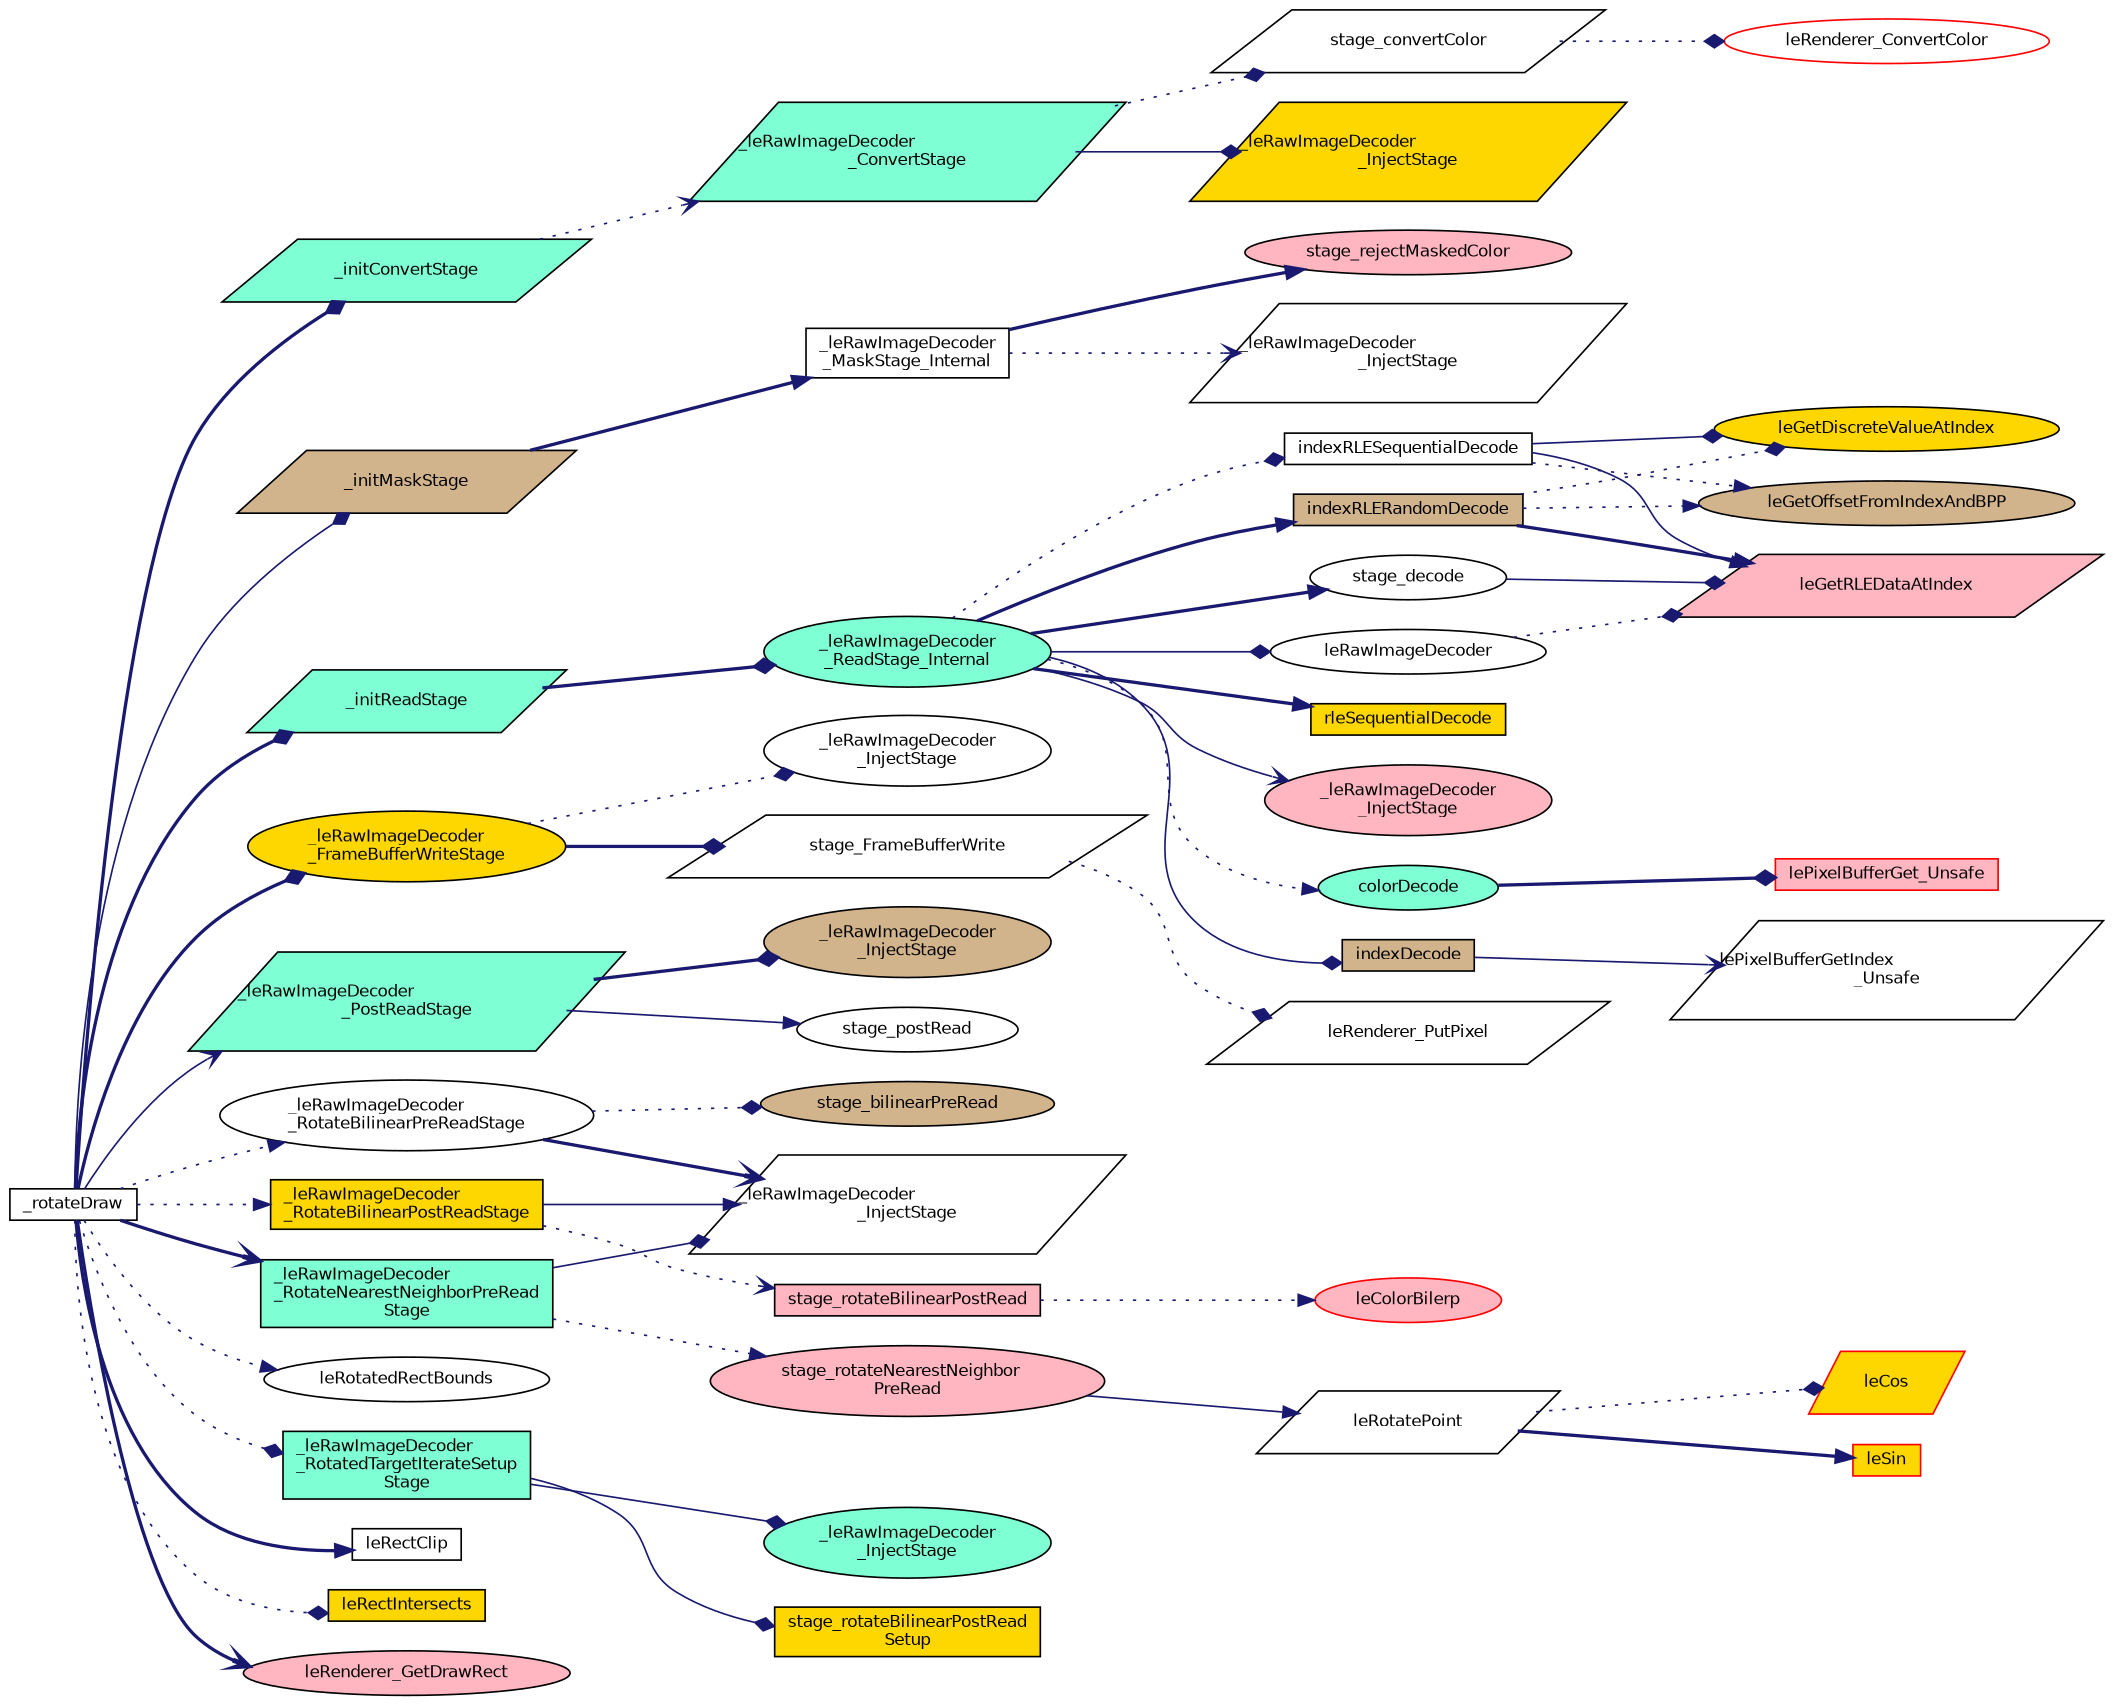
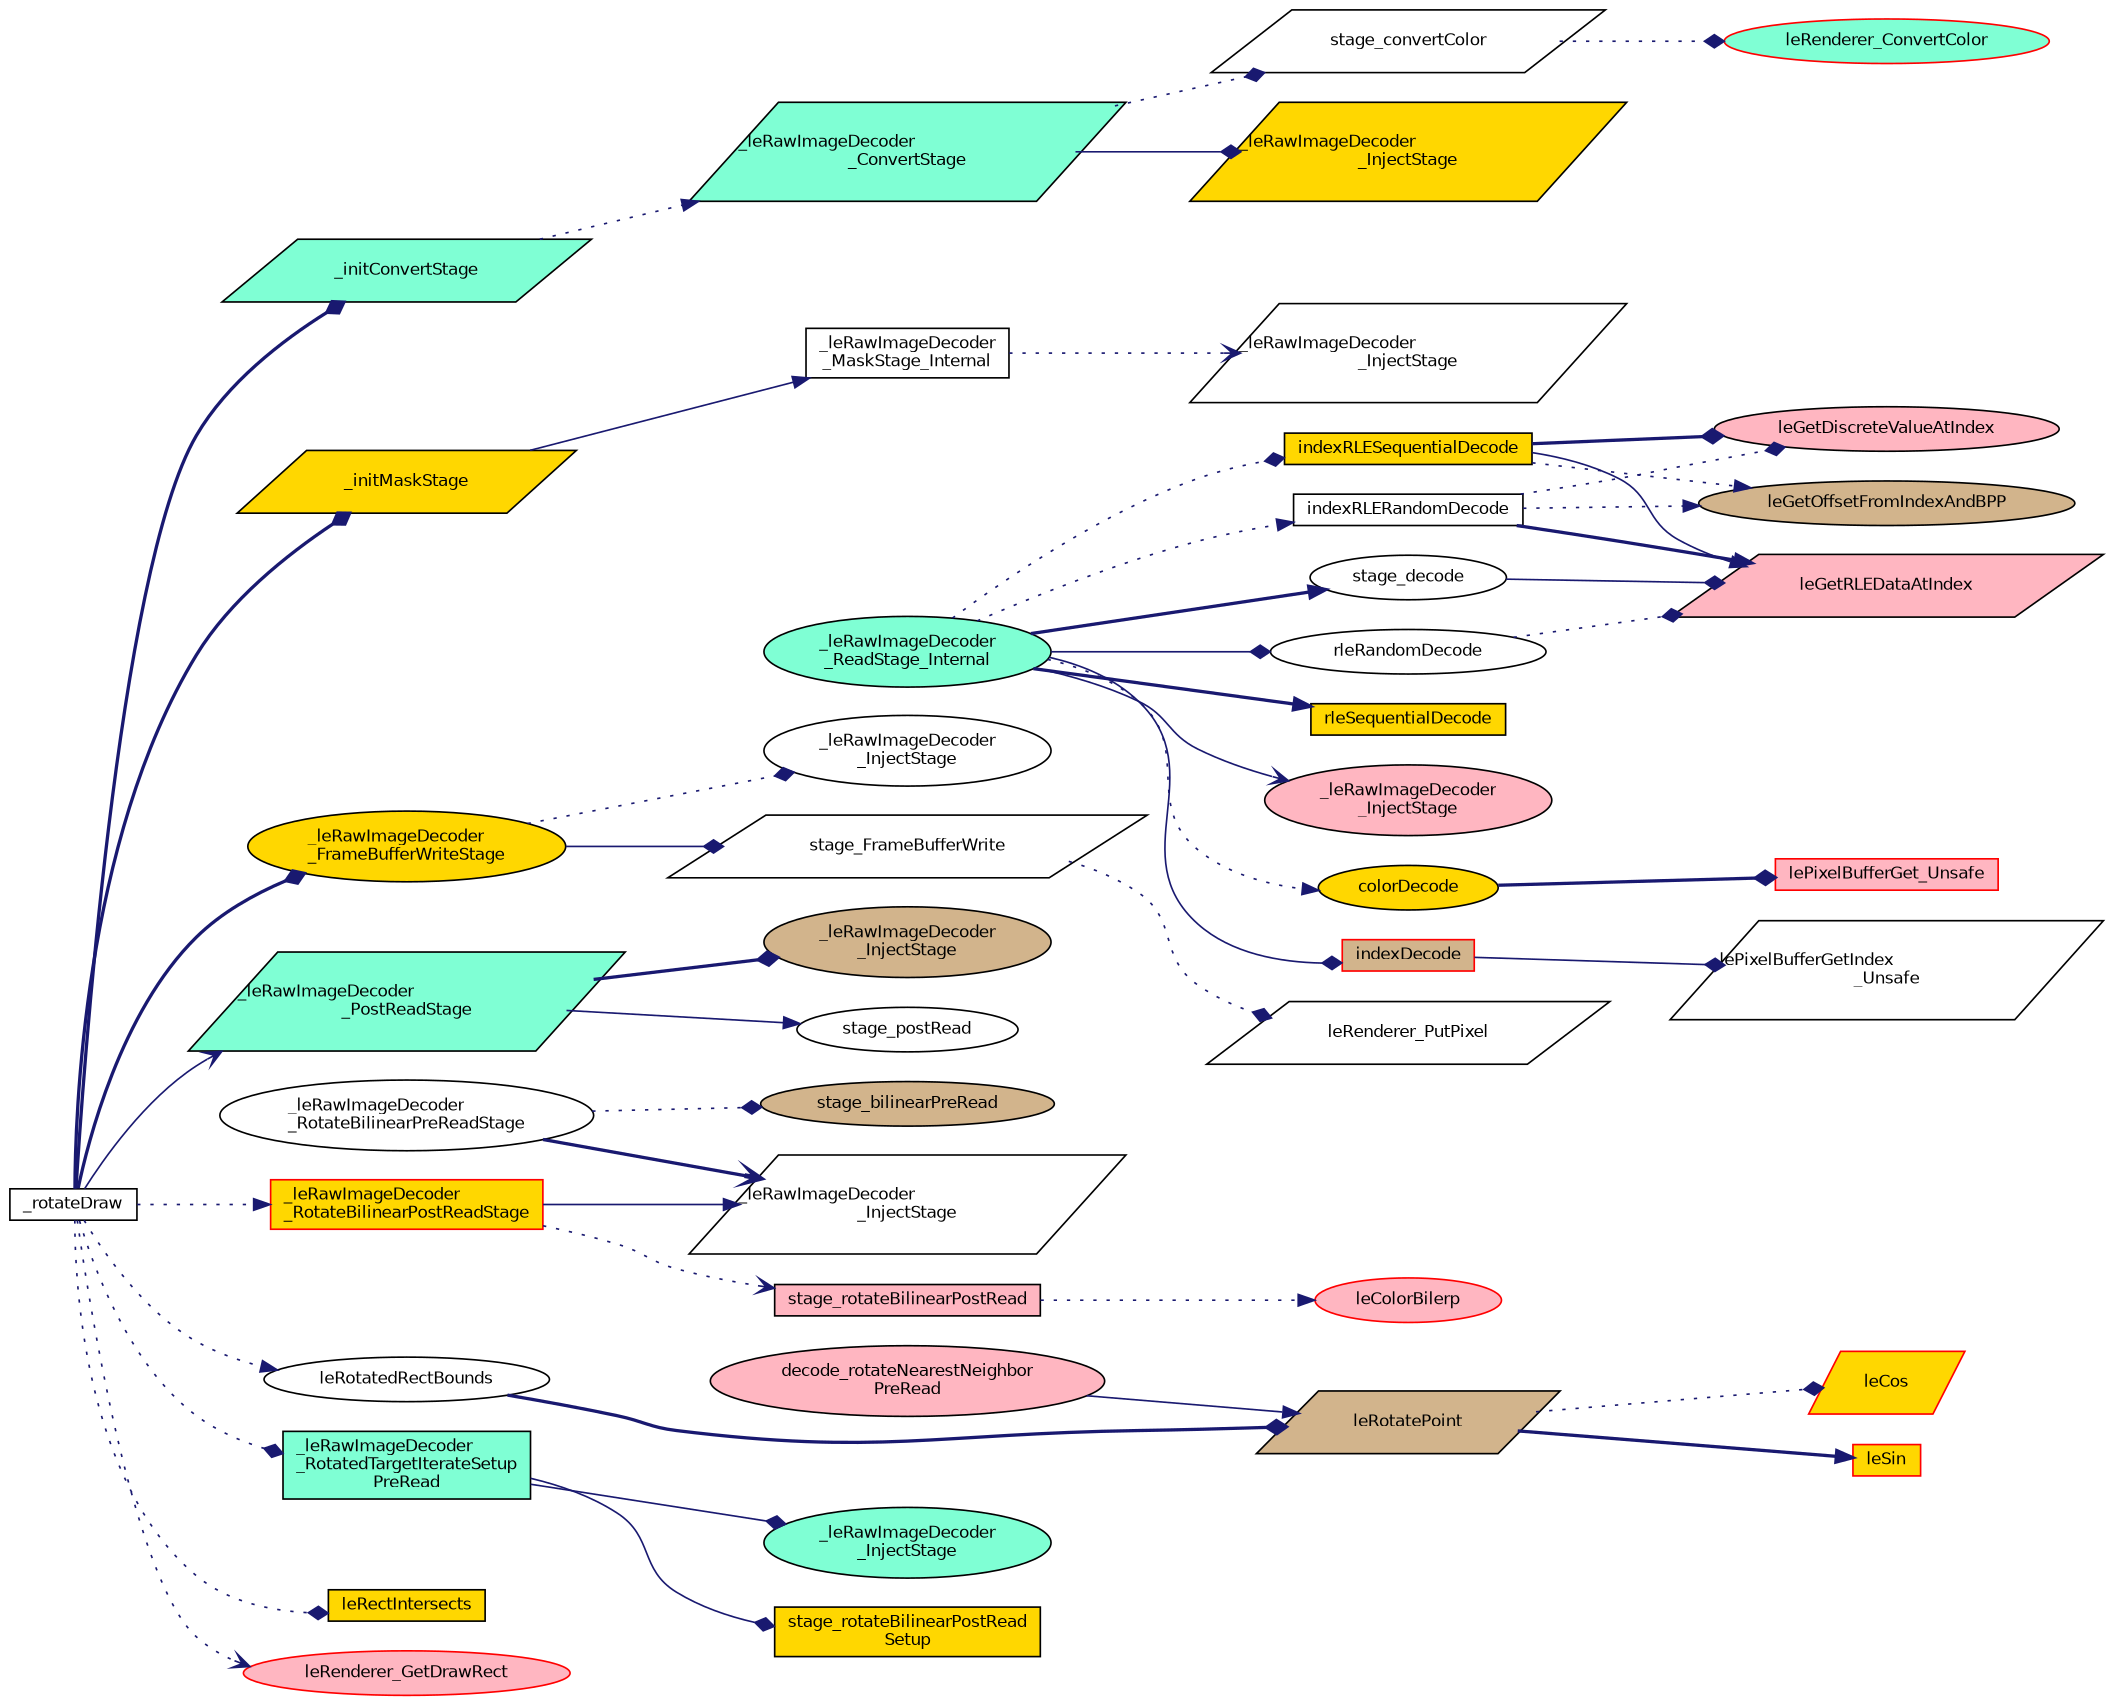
node "leRenderer_ConvertColor": fillcolor white -> aquamarine
edge "_initConvertStage" -> "_leRawImageDecoder _ConvertStage": arrowhead vee -> normal
node "stage_rejectMaskedColor": removed
edge "_initMaskStage" -> "_leRawImageDecoder _MaskStage_Internal": style bold -> solid
node "leGetDiscreteValueAtIndex": fillcolor gold -> lightpink
edge "indexRLESequentialDecode" -> "leGetDiscreteValueAtIndex": style solid -> bold
node "indexRLESequentialDecode": fillcolor white -> gold
node "_initMaskStage": fillcolor tan -> gold
node "indexRLERandomDecode": fillcolor tan -> white
edge "_leRawImageDecoder _ReadStage_Internal" -> "indexRLERandomDecode": style bold -> dotted
node "leRawImageDecoder": label "leRawImageDecoder" -> "rleRandomDecode"
node "_initReadStage": removed
edge "_rotateDraw" -> "_initMaskStage": style solid -> bold
edge "_leRawImageDecoder _FrameBufferWriteStage" -> "stage_FrameBufferWrite": style bold -> solid
node "colorDecode": fillcolor aquamarine -> gold
node "indexDecode": color black -> red
edge "indexDecode" -> "lePixelBufferGetIndex _Unsafe": arrowhead vee -> diamond
edge "_rotateDraw" -> "_leRawImageDecoder _RotateBilinearPreReadStage": removed
node "_leRawImageDecoder _RotateBilinearPostReadStage": color black -> red
node "_leRawImageDecoder _RotateNearestNeighborPreRead Stage": removed
node "stage_rotateNearestNeighbor PreRead": label "stage_rotateNearestNeighbor PreRead" -> "decode_rotateNearestNeighbor PreRead"
node "leRotatePoint": fillcolor white -> tan
edge "leRotatedRectBounds" -> "leRotatePoint": added
node "_leRawImageDecoder _RotatedTargetIterateSetup Stage": label "_leRawImageDecoder _RotatedTargetIterateSetup Stage" -> "_leRawImageDecoder _RotatedTargetIterateSetup PreRead"
edge "_rotateDraw" -> "leRenderer_GetDrawRect": style bold -> dotted
node "leRectClip": removed
node "leRenderer_GetDrawRect": color black -> red
